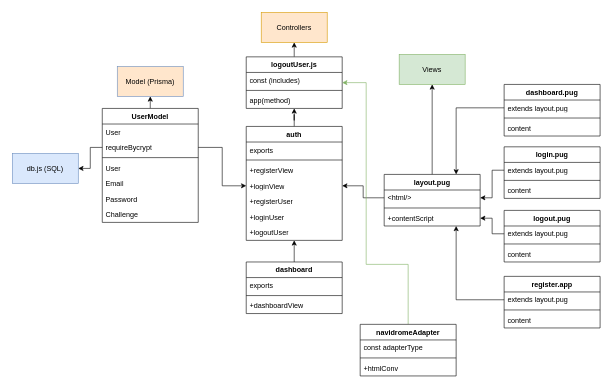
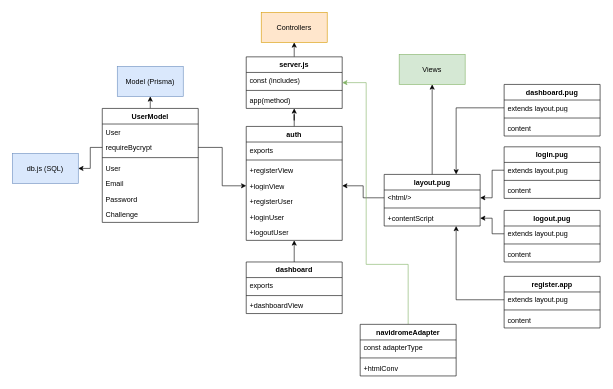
node "logoutUser.js": label "logoutUser.js" -> "server.js"
node "Model (Prisma)": fillcolor #ffe6cc -> #dae8fc
